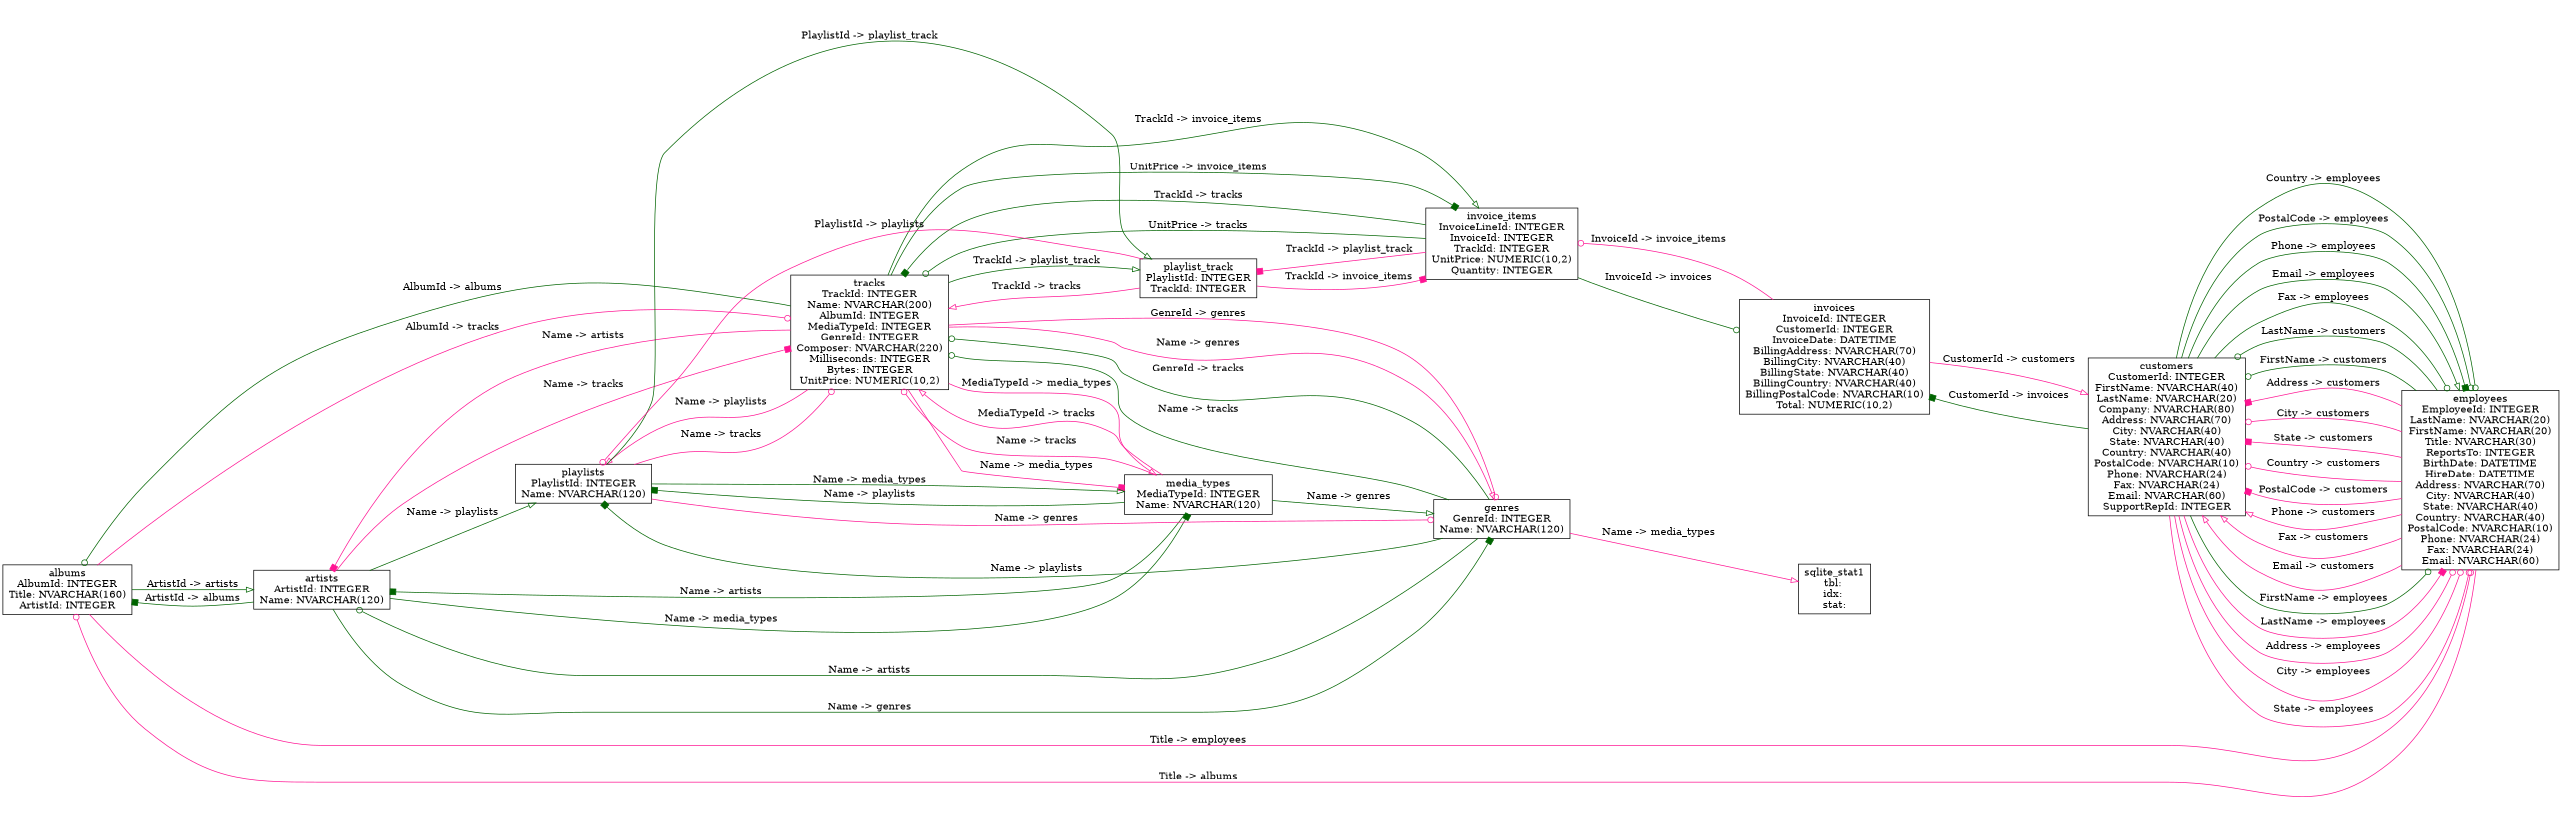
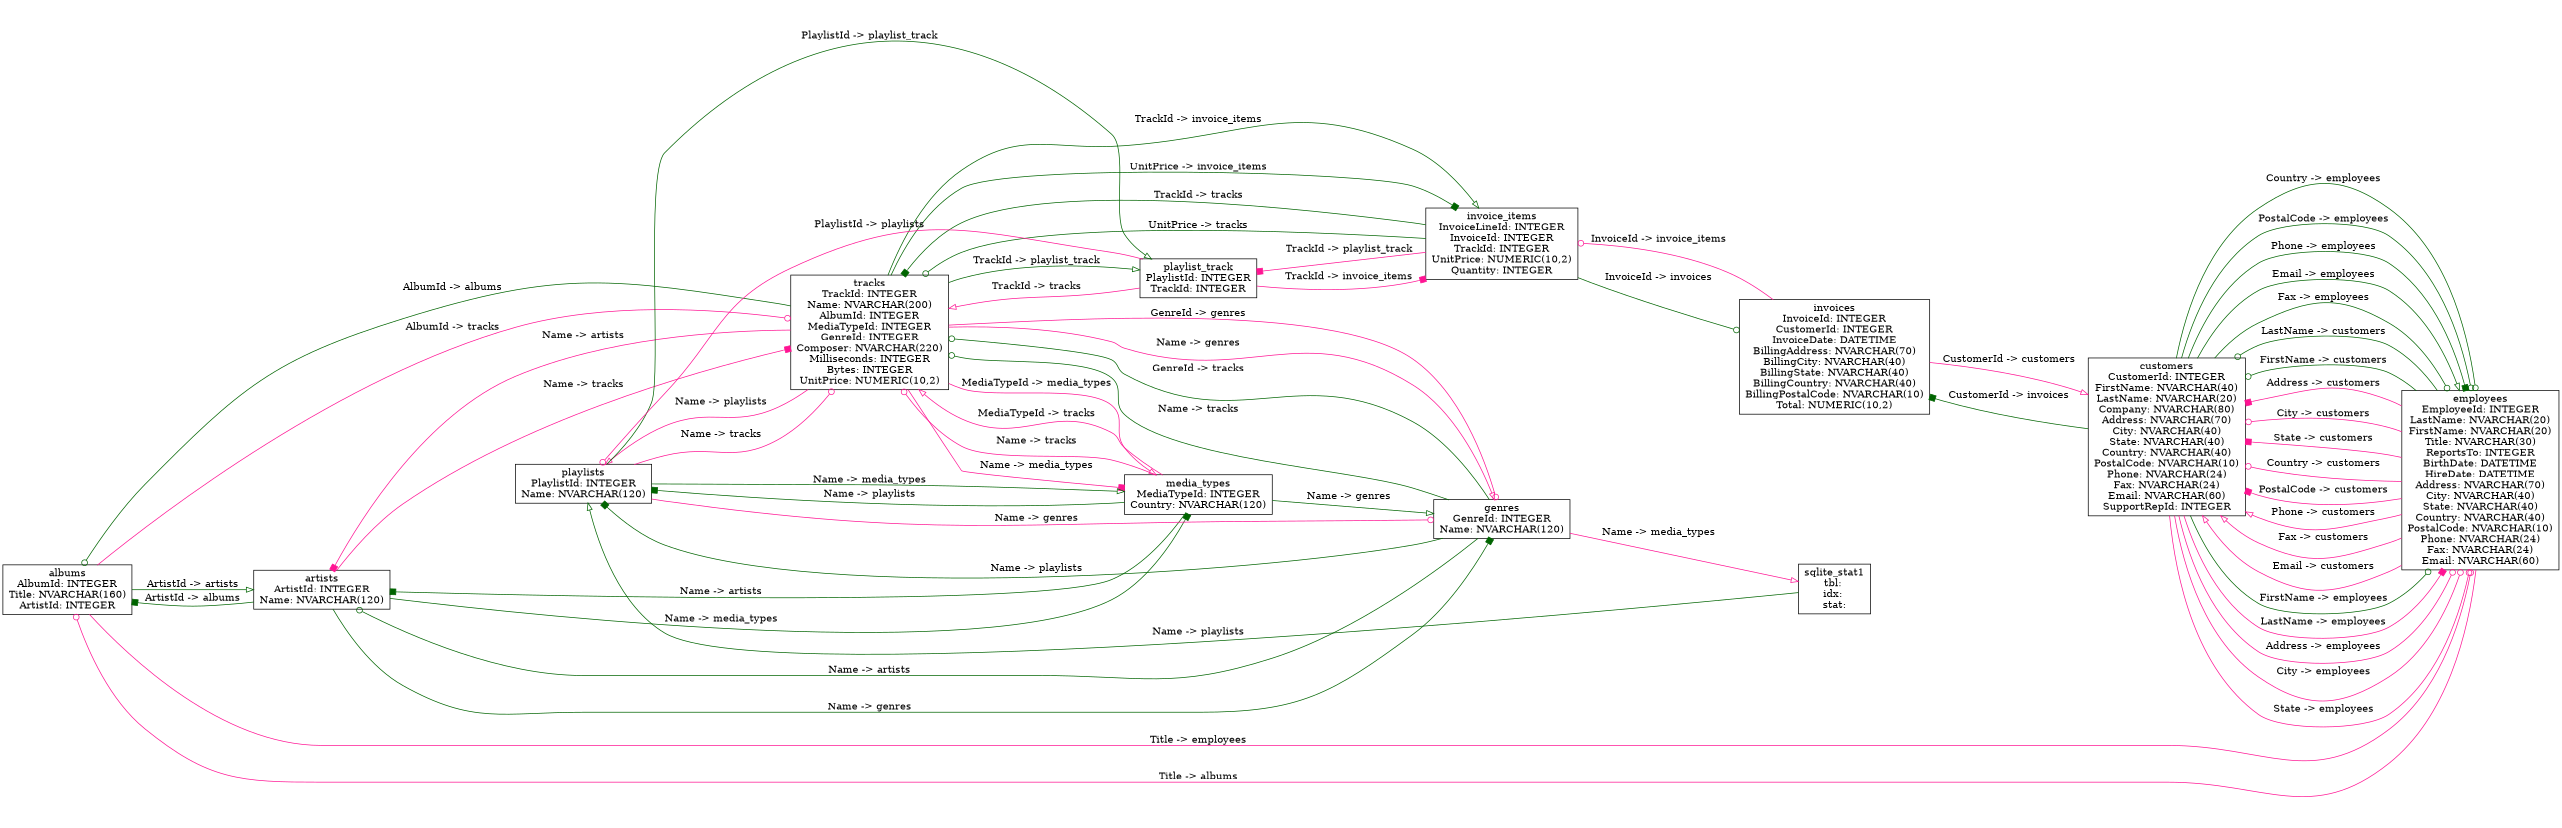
node "media_types MediaTypeId: INTEGER Name: NVARCHAR(120)": label "media_types MediaTypeId: INTEGER Name: NVARCHAR(120)" -> "media_types MediaTypeId: INTEGER Country: NVARCHAR(120)"
edge "artists ArtistId: INTEGER Name: NVARCHAR(120)" -> "playlists PlaylistId: INTEGER Name: NVARCHAR(120)": now "sqlite_stat1 tbl: idx: stat:" -> "playlists PlaylistId: INTEGER Name: NVARCHAR(120)"
